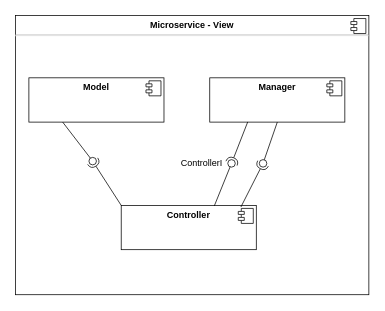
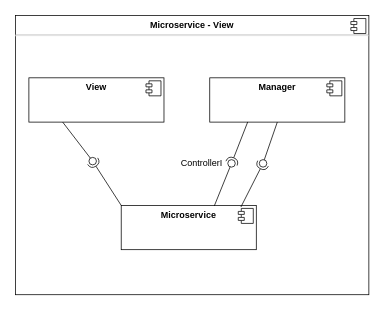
node "Model": label "Model" -> "View"
node "Controller": label "Controller" -> "Microservice"
